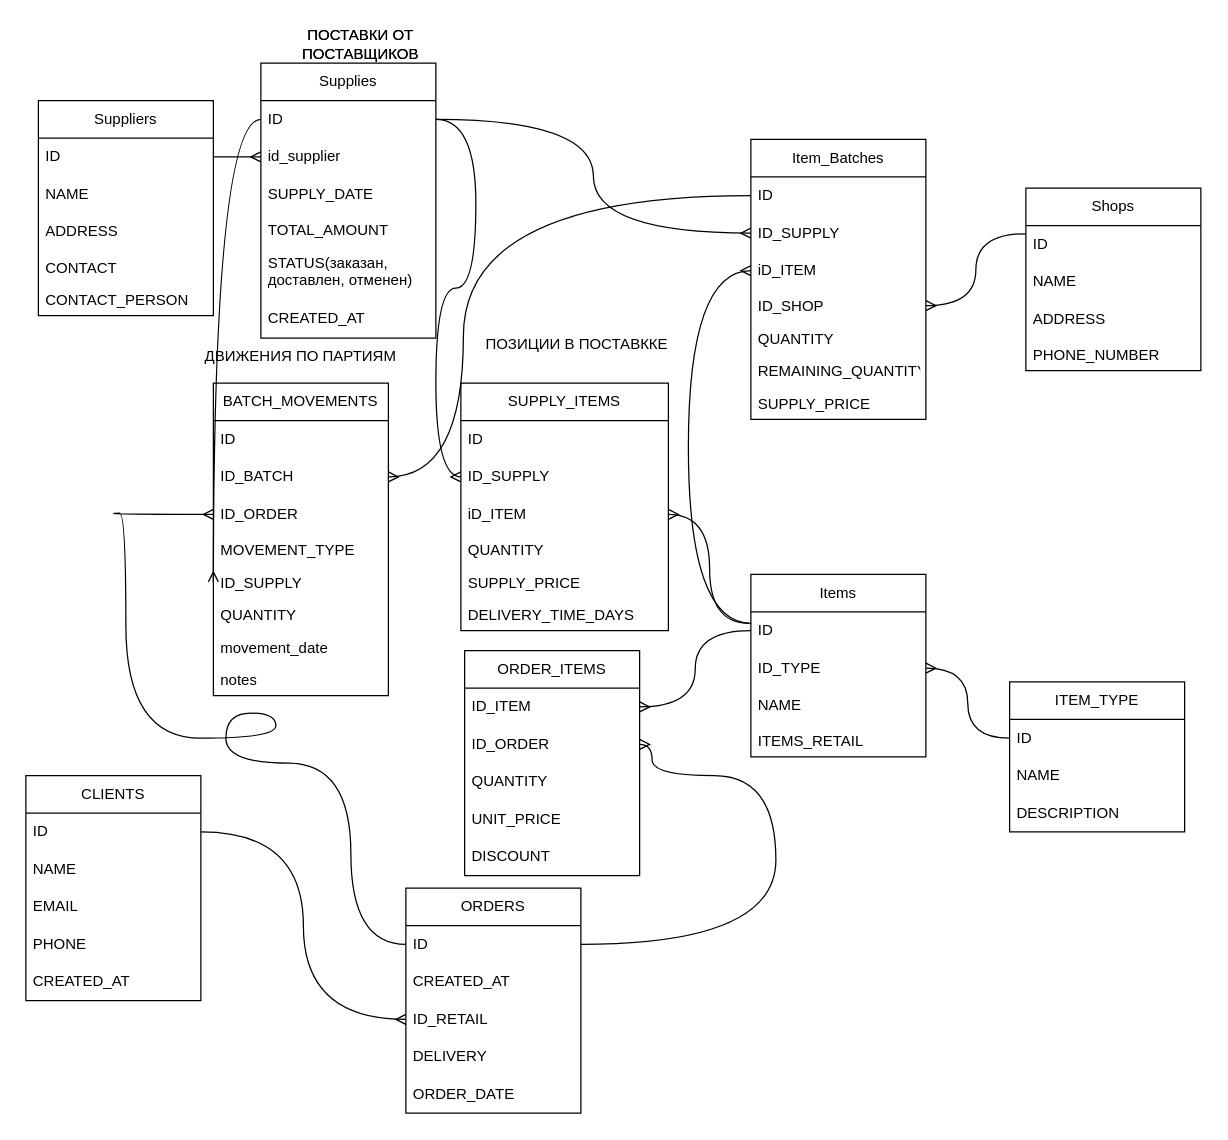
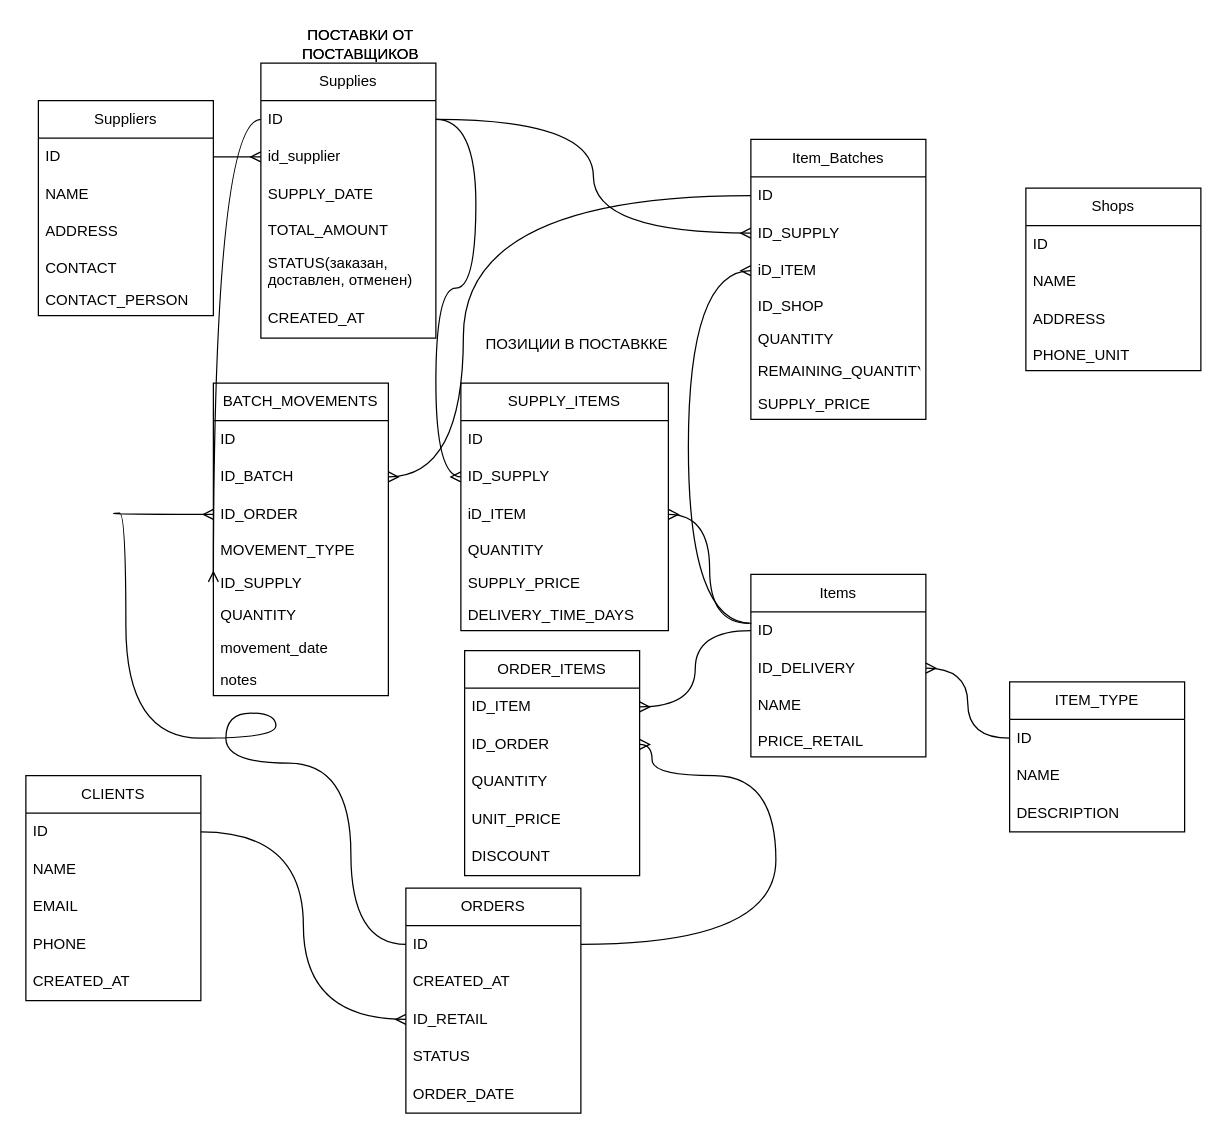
edge "Shops" -> "ID_SHOP": removed
node "PHONE_NUMBER": label "PHONE_NUMBER" -> "PHONE_UNIT"
node "ДВИЖЕНИЯ ПО ПАРТИЯМ": removed
node "ID_TYPE": label "ID_TYPE" -> "ID_DELIVERY"
node "ITEMS_RETAIL": label "ITEMS_RETAIL" -> "PRICE_RETAIL"
node "DELIVERY": label "DELIVERY" -> "STATUS"
